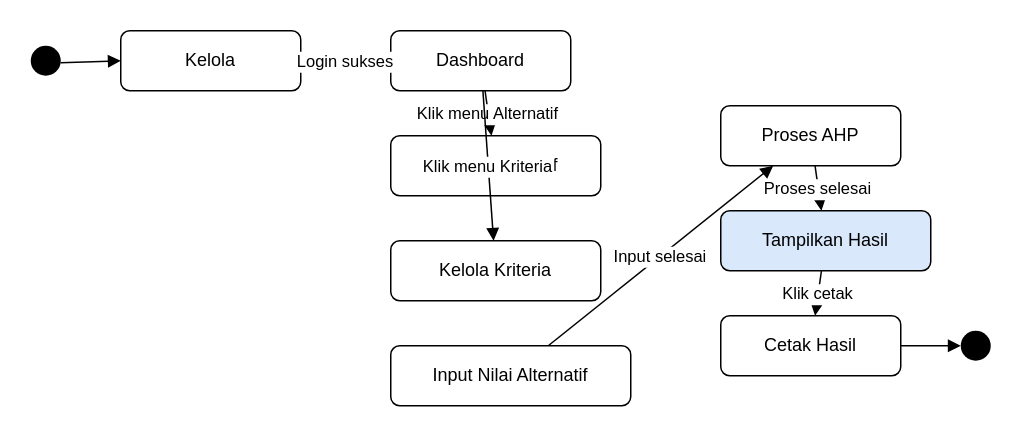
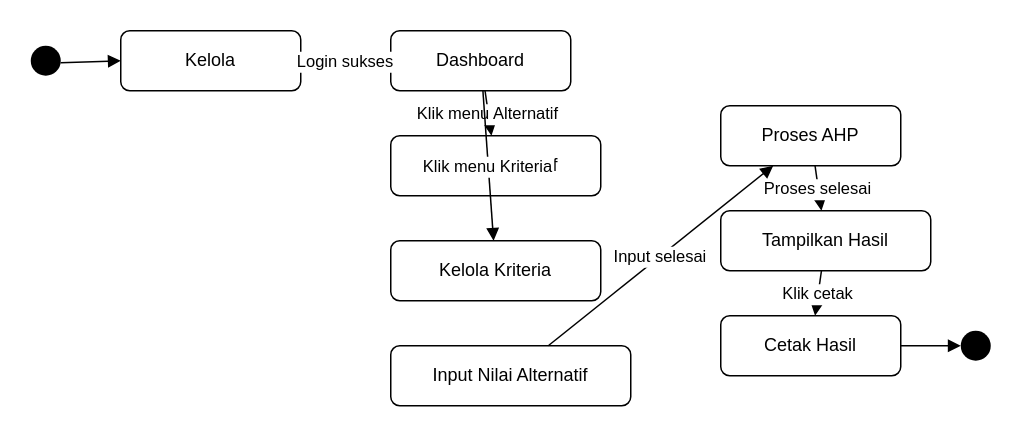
node "Tampilkan Hasil": fillcolor #dae8fc -> #ffffff
